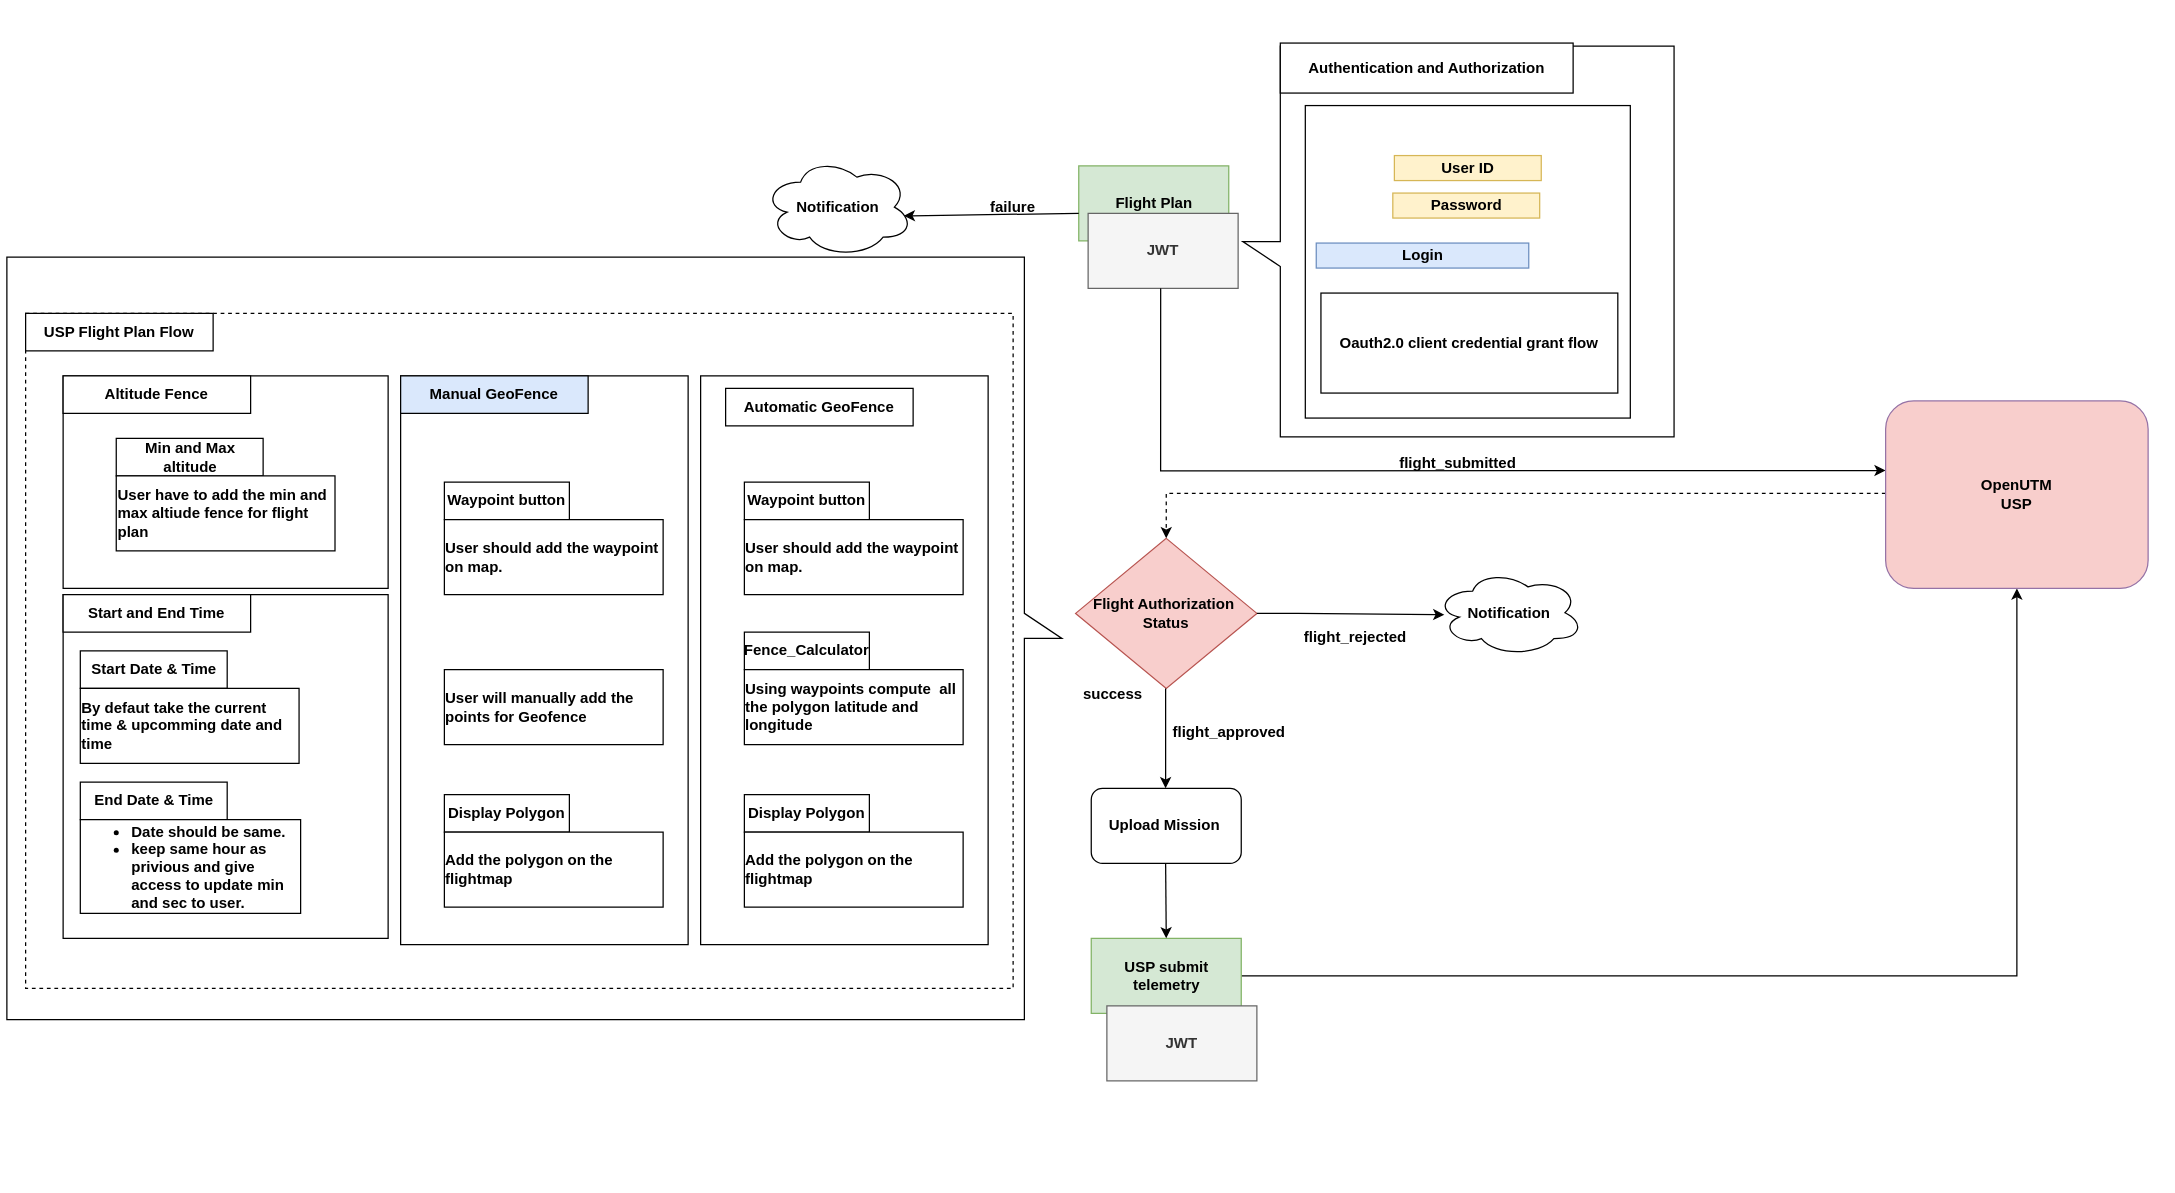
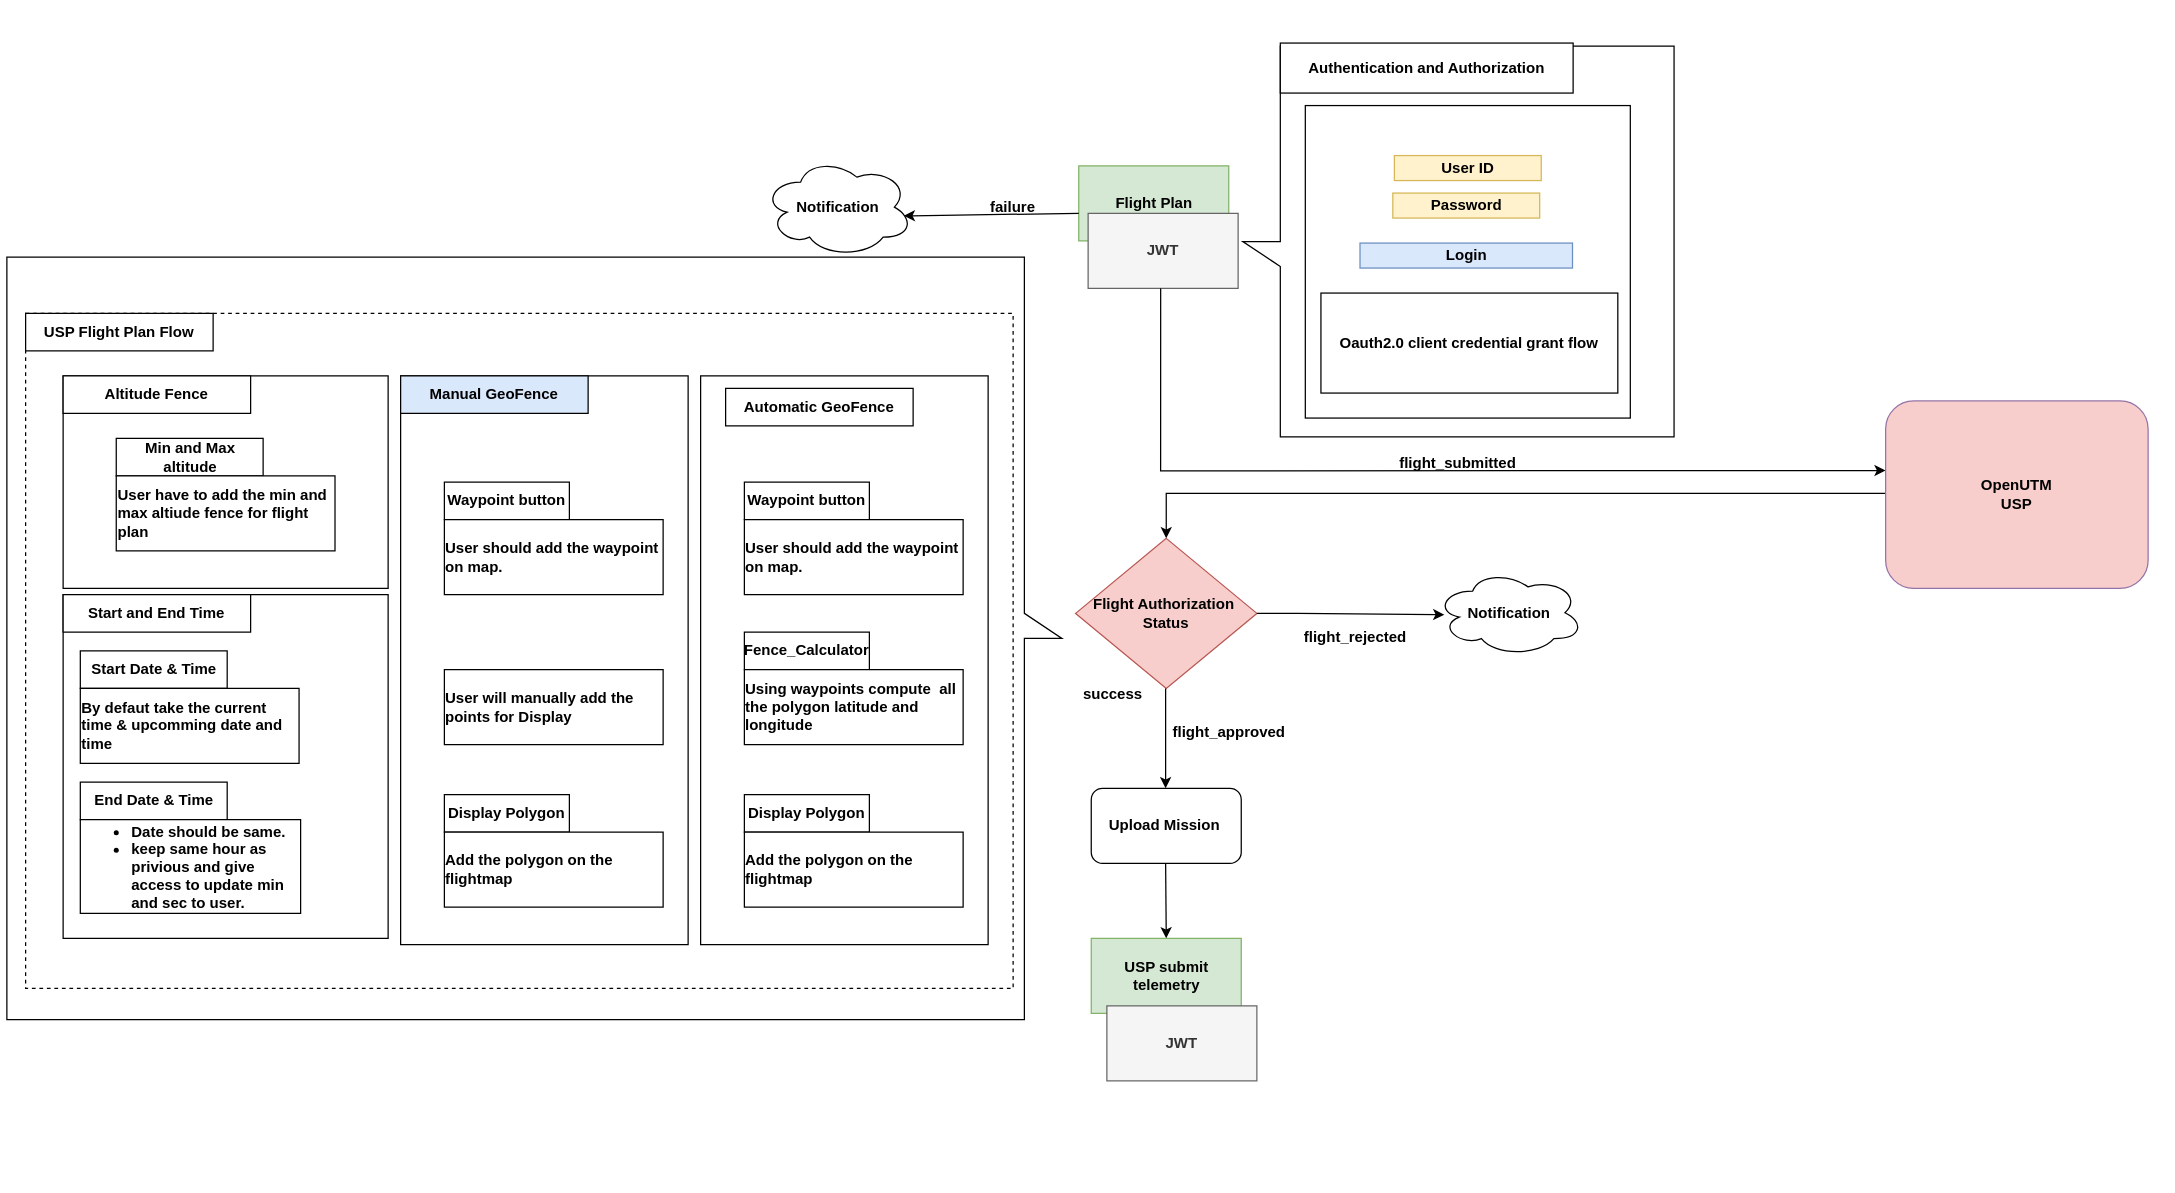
node "Login": moved (1423, 255) -> (1466, 255)
edge "OpenUTM USP" -> "Flight Authorization Status": style dashed -> solid
node "User will manually add the points for Geofence": label "User will manually add the points for Geofence" -> "User will manually add the points for Display"
edge "USP submit telemetry" -> "OpenUTM USP": removed
